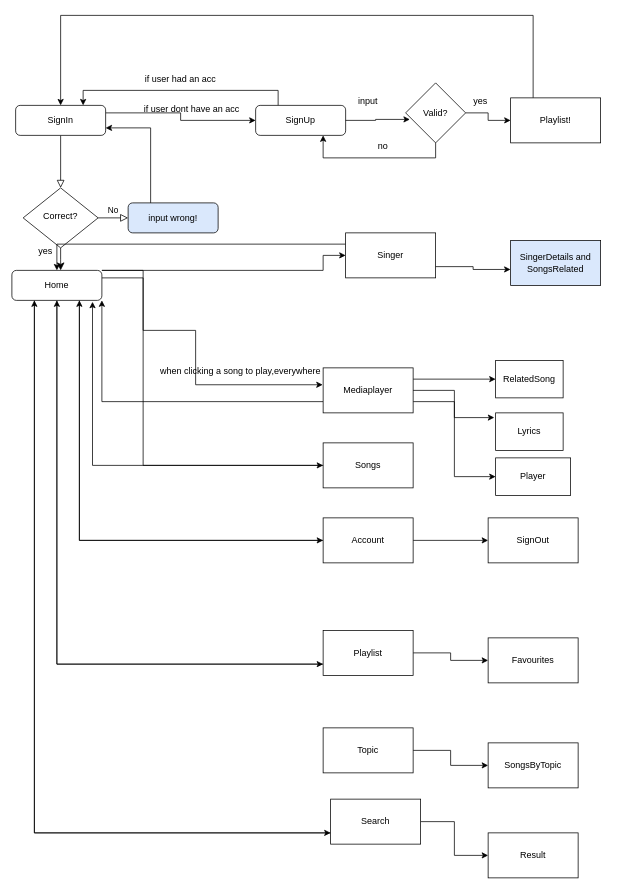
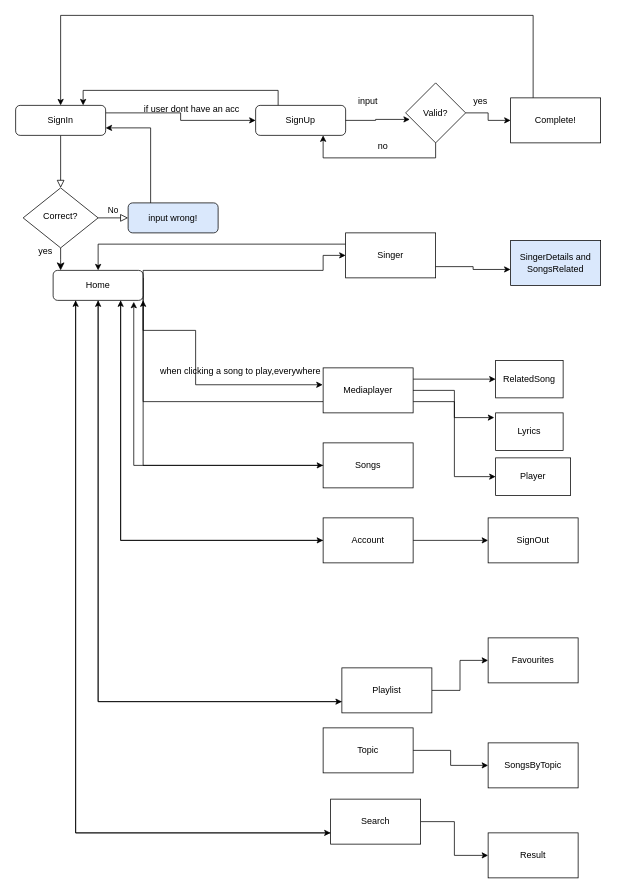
node "if user had an acc": removed
node "Playlist!": label "Playlist!" -> "Complete!"
node "Home": moved (57, 285) -> (98, 285)
node "Playlist": moved (368, 653) -> (387, 690)
